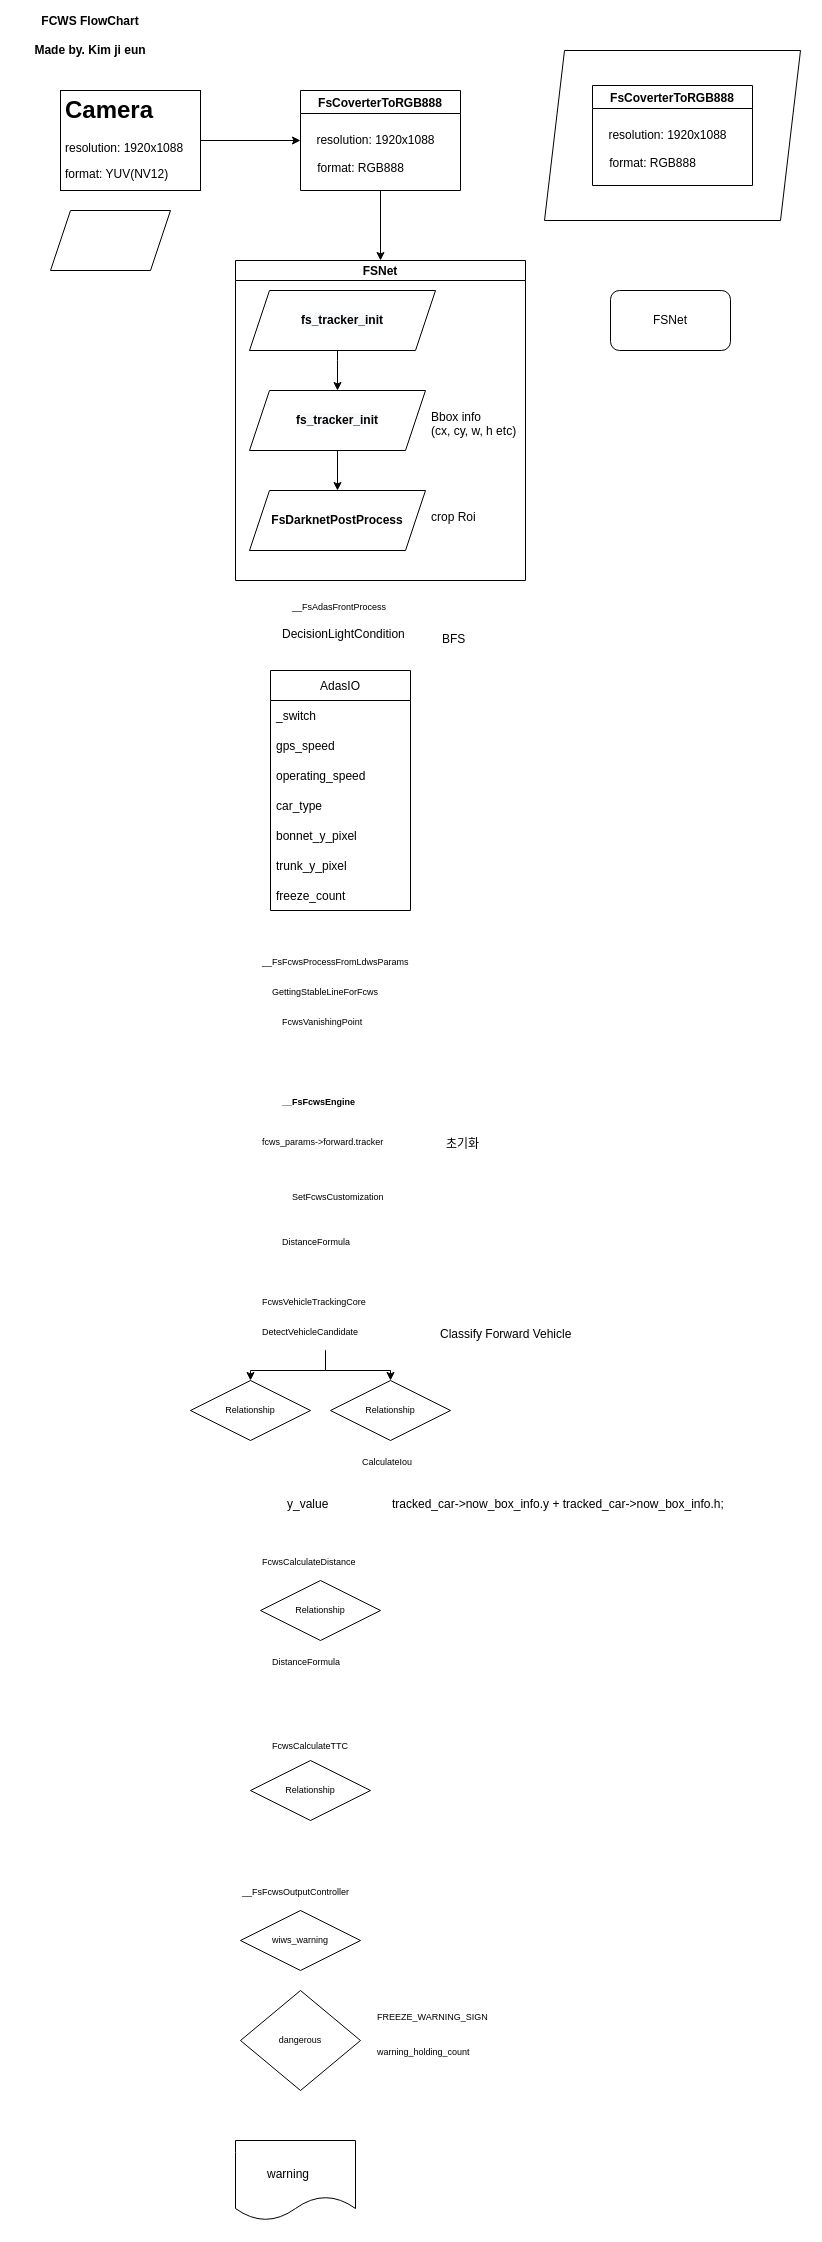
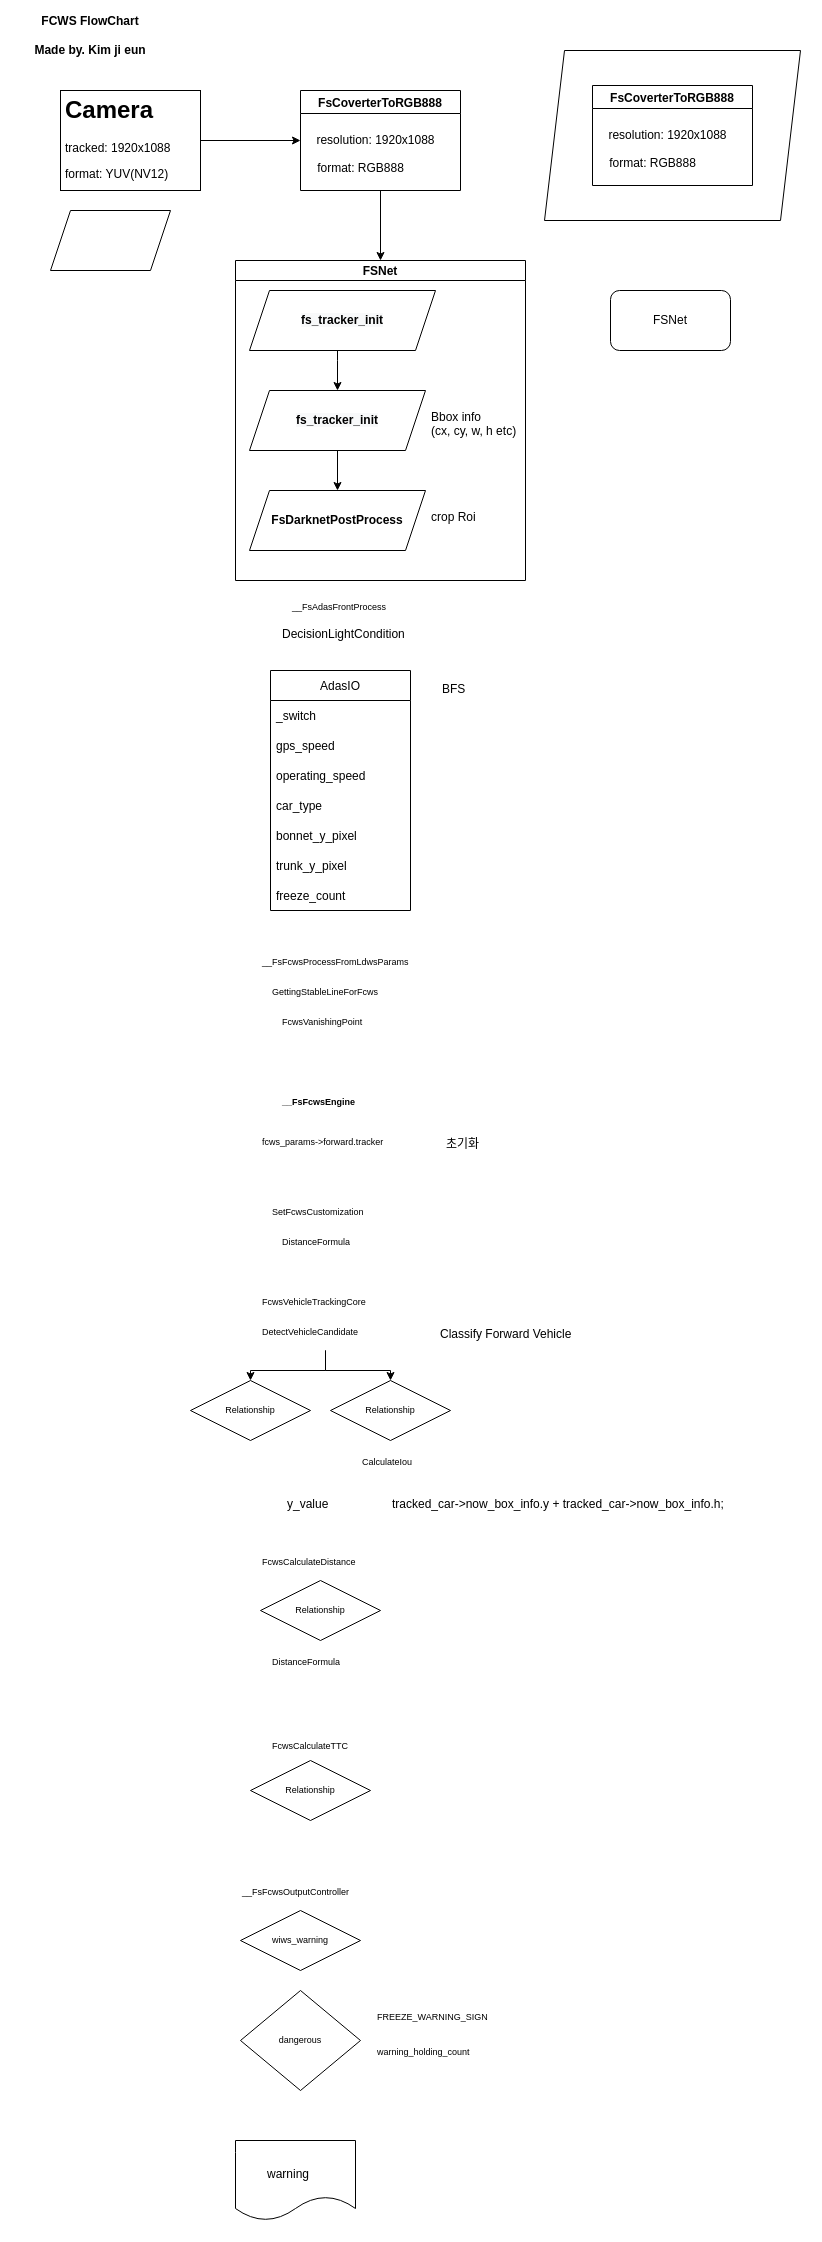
node "Cameraresolution: 1920x1088 format: YUV(NV12)": label "Cameraresolution: 1920x1088 format: YUV(NV12)" -> "Cameratracked: 1920x1088 format: YUV(NV12)"
node "BFS": moved (466, 640) -> (466, 690)
node "SetFcwsCustomization": moved (356, 1201) -> (336, 1216)
